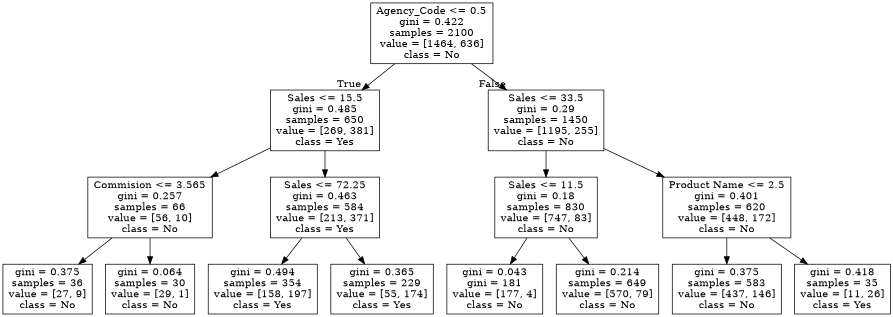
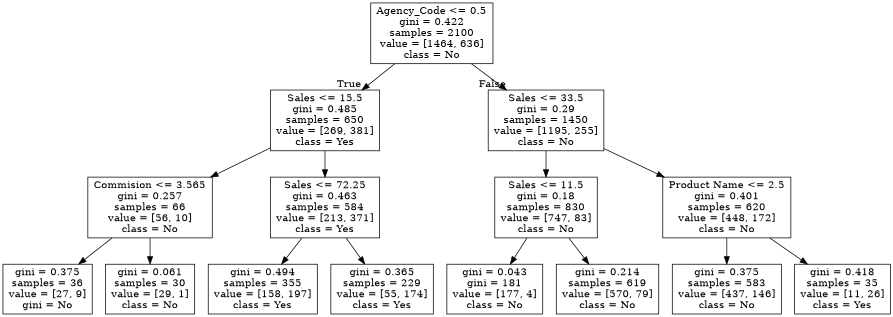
node "gini = 0.375 samples = 36 value = [27, 9] class = No": label "gini = 0.375 samples = 36 value = [27, 9] class = No" -> "gini = 0.375 samples = 36 value = [27, 9] gini = No"
node "gini = 0.064 samples = 30 value = [29, 1] class = No": label "gini = 0.064 samples = 30 value = [29, 1] class = No" -> "gini = 0.061 samples = 30 value = [29, 1] class = No"
node "gini = 0.494 samples = 354 value = [158, 197] class = Yes": label "gini = 0.494 samples = 354 value = [158, 197] class = Yes" -> "gini = 0.494 samples = 355 value = [158, 197] class = Yes"
node "gini = 0.214 samples = 649 value = [570, 79] class = No": label "gini = 0.214 samples = 649 value = [570, 79] class = No" -> "gini = 0.214 samples = 619 value = [570, 79] class = No"
